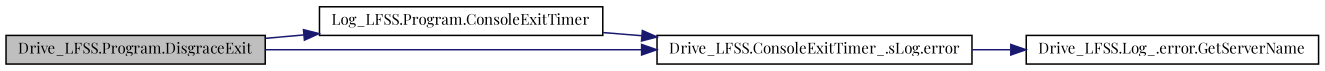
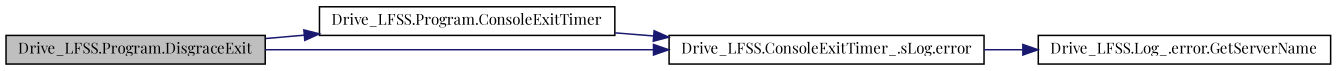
node "Log_LFSS.Program.ConsoleExitTimer": label "Log_LFSS.Program.ConsoleExitTimer" -> "Drive_LFSS.Program.ConsoleExitTimer"
